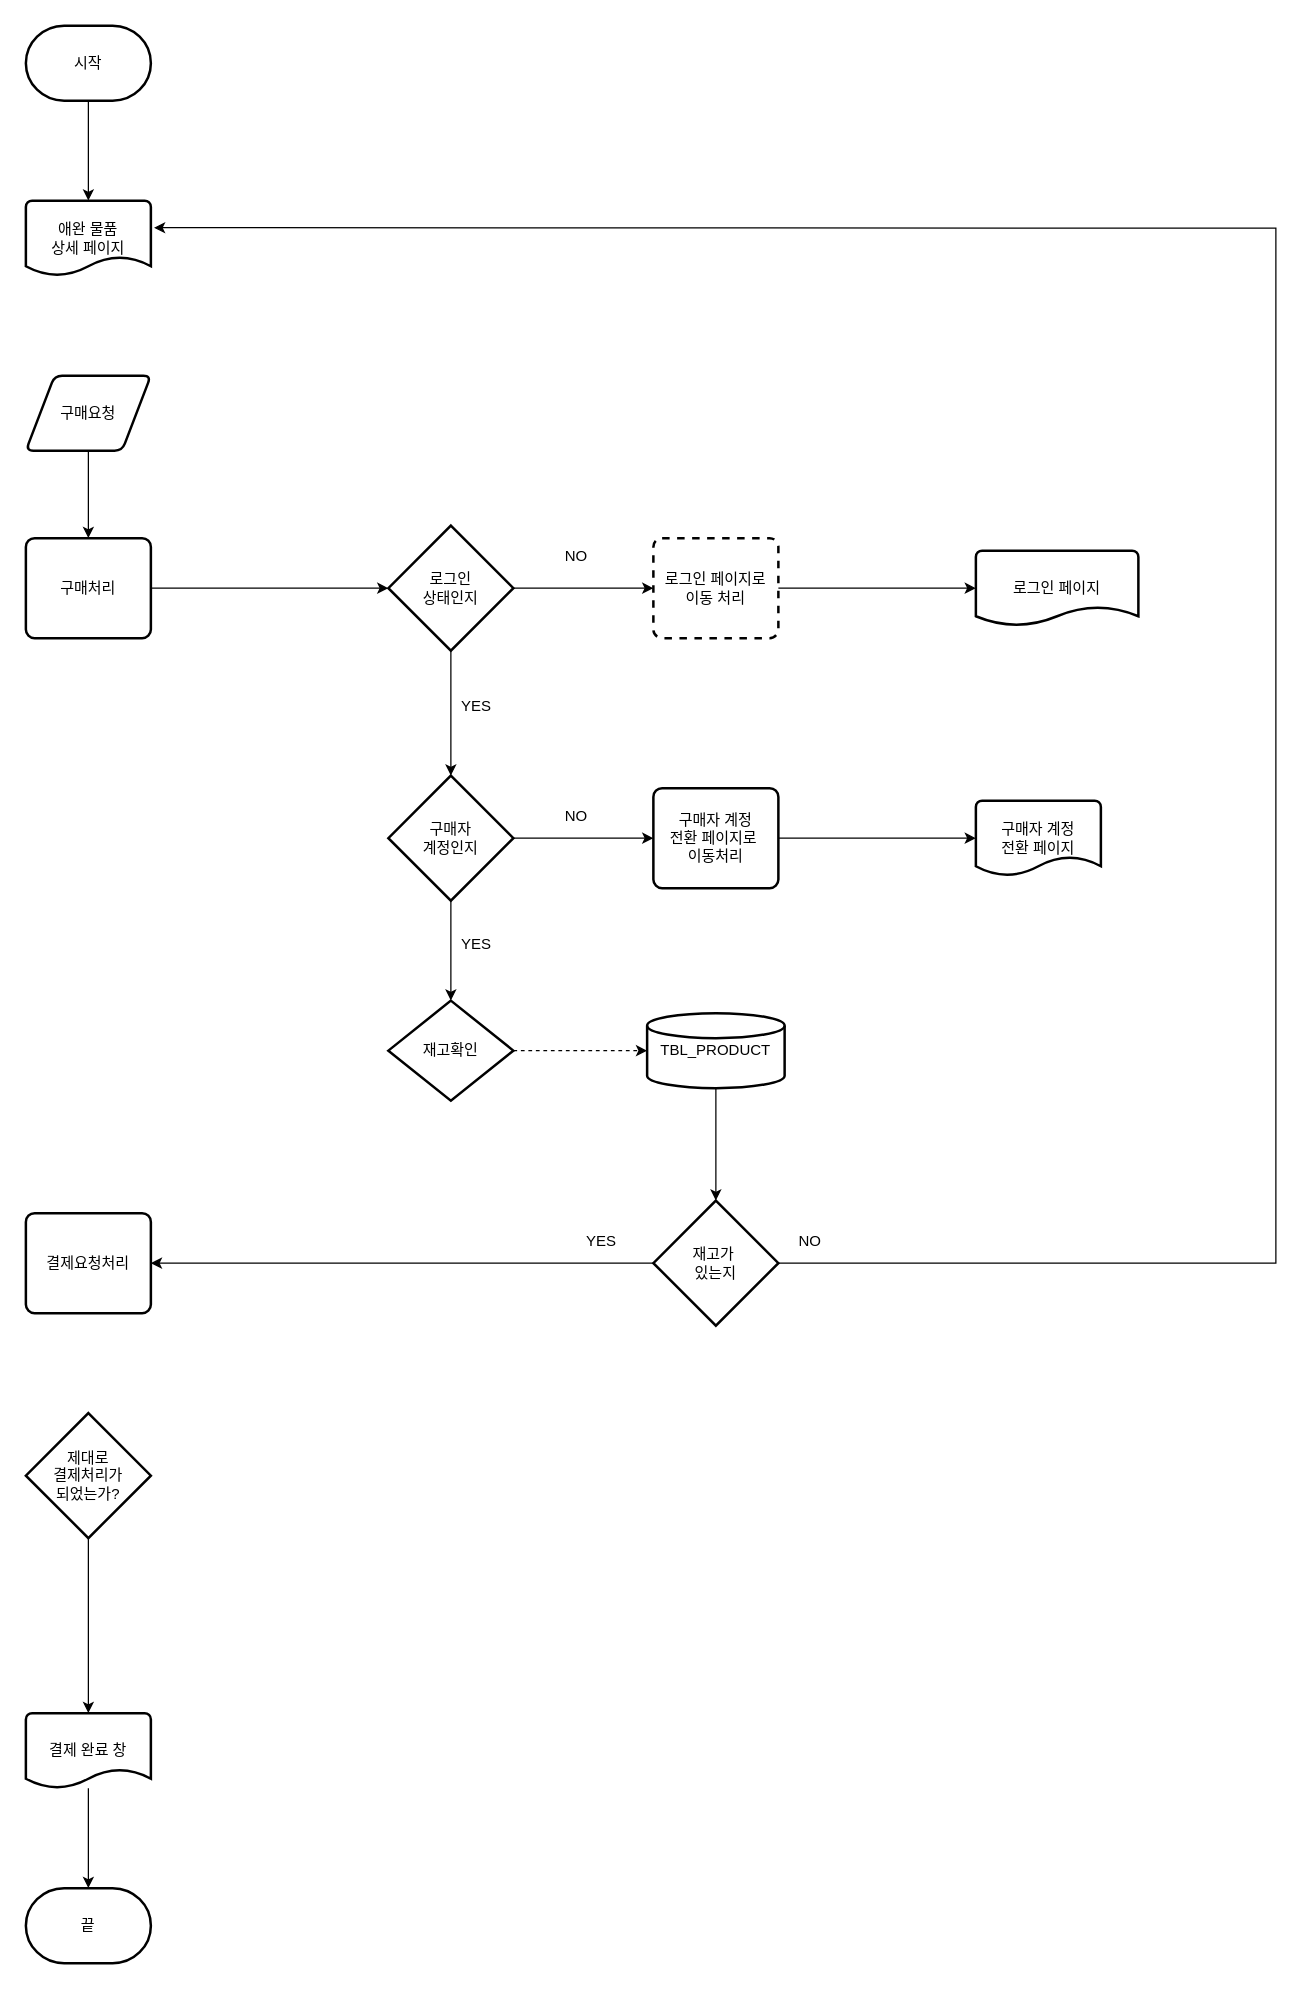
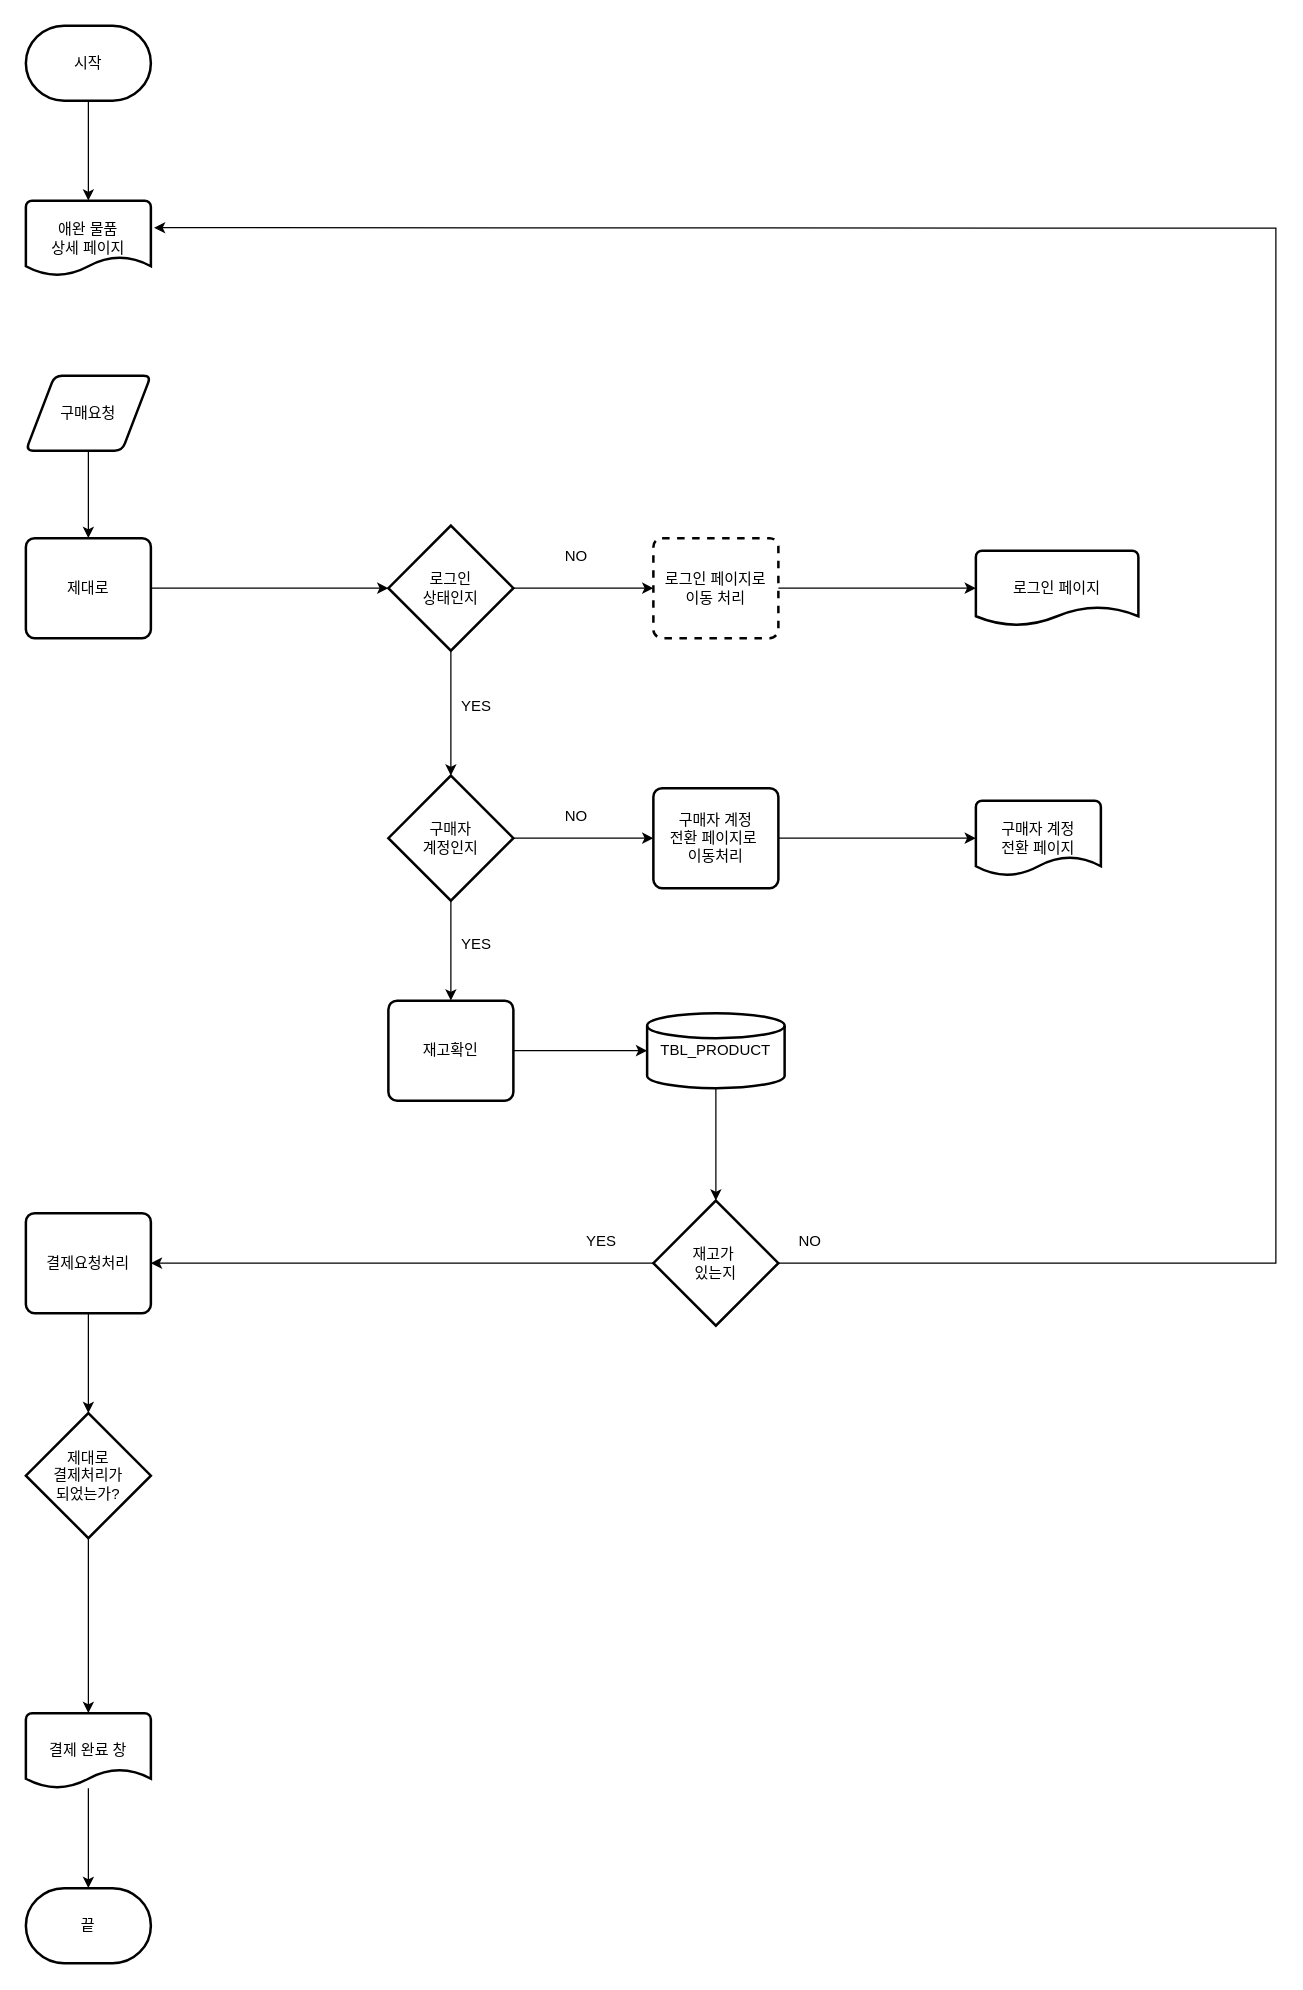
node "구매처리": label "구매처리" -> "제대로"
node "재고확인": shape diamond -> rounded rectangle
edge "재고확인" -> "TBL_PRODUCT": style dashed -> solid
edge "결제요청처리" -> "제대로 결제처리가 되었는가?": added
